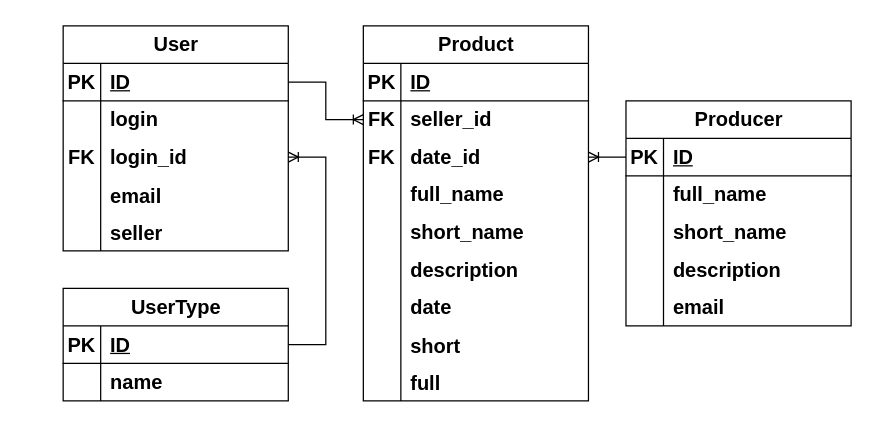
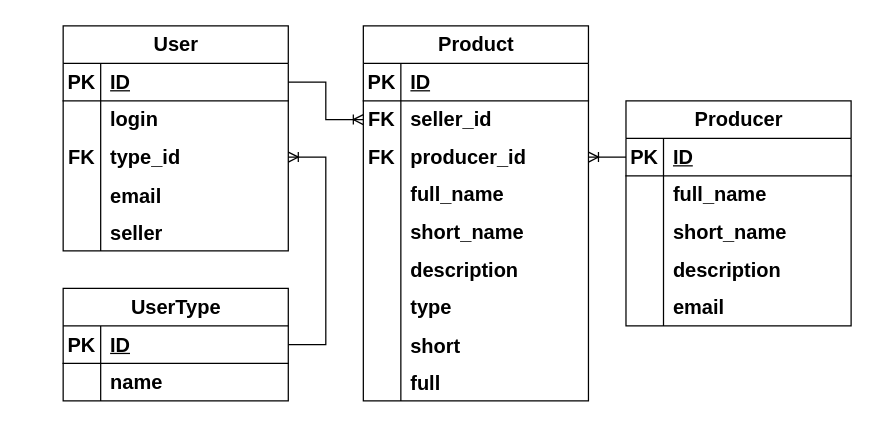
node "login_id": label "login_id" -> "type_id"
node "date_id": label "date_id" -> "producer_id"
node "date": label "date" -> "type"
